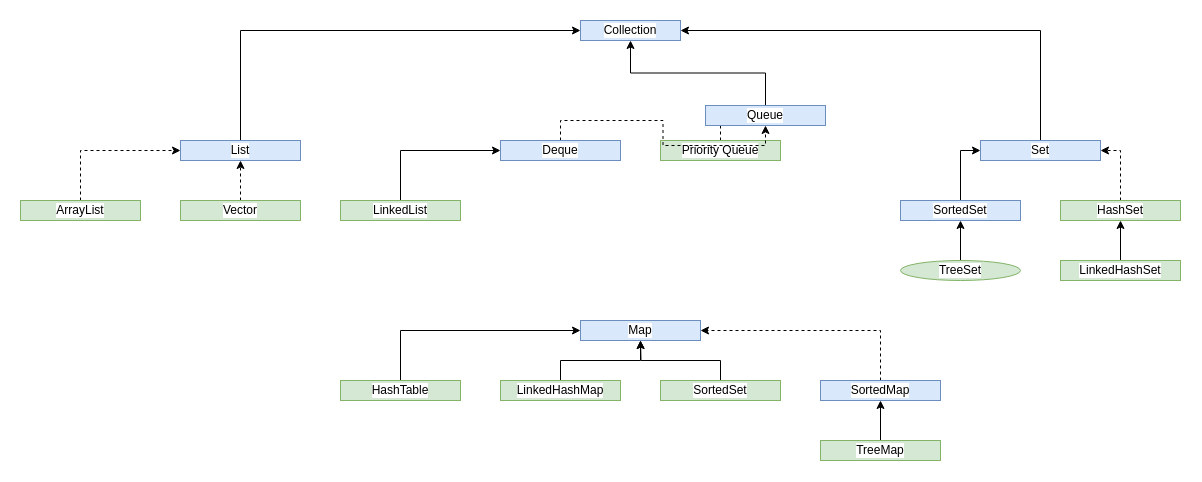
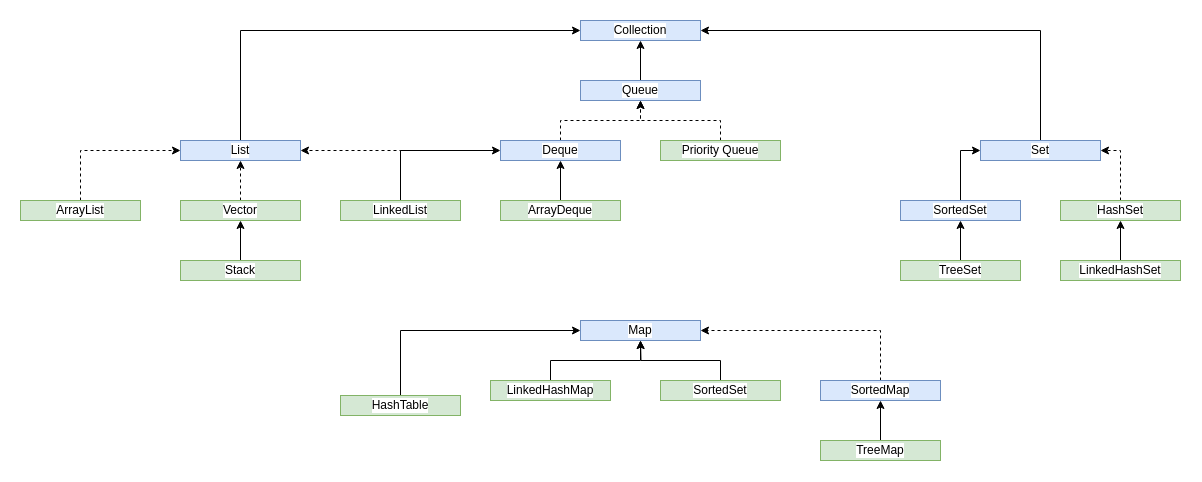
node "Collection": size 100x20 -> 120x20
node "Queue": moved (766, 116) -> (641, 91)
edge "LinkedList" -> "List": added
edge "ArrayDeque" -> "Deque": added
node "ArrayDeque": added
edge "Stack" -> "Vector": added
node "Stack": added
node "TreeSet": shape ellipse -> rectangle
node "HashTable": moved (401, 391) -> (401, 406)
node "LinkedHashMap": moved (561, 391) -> (551, 391)
